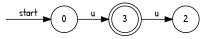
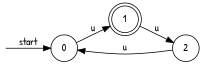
node "3": label "3" -> "1"
edge "2" -> "0": added, label "u"
